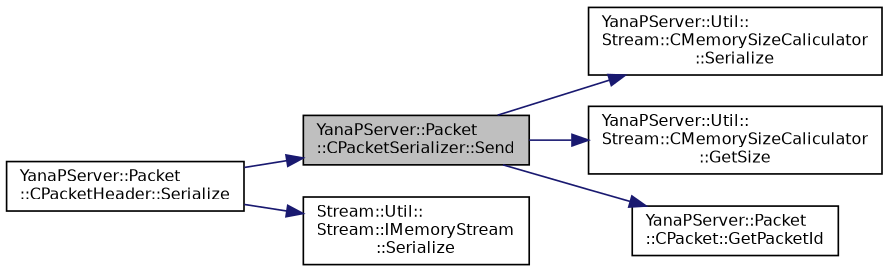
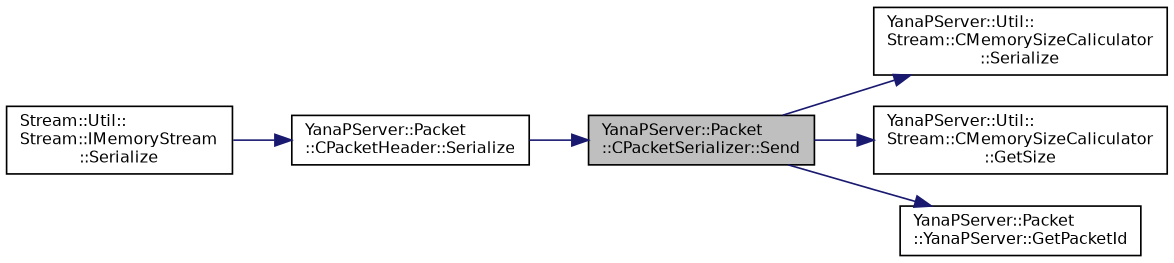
edge "YanaPServer::Packet ::CPacketHeader::Serialize" -> "Stream::Util:: Stream::IMemoryStream ::Serialize": reversed
node "YanaPServer::Packet ::CPacket::GetPacketId": label "YanaPServer::Packet ::CPacket::GetPacketId" -> "YanaPServer::Packet ::YanaPServer::GetPacketId"
